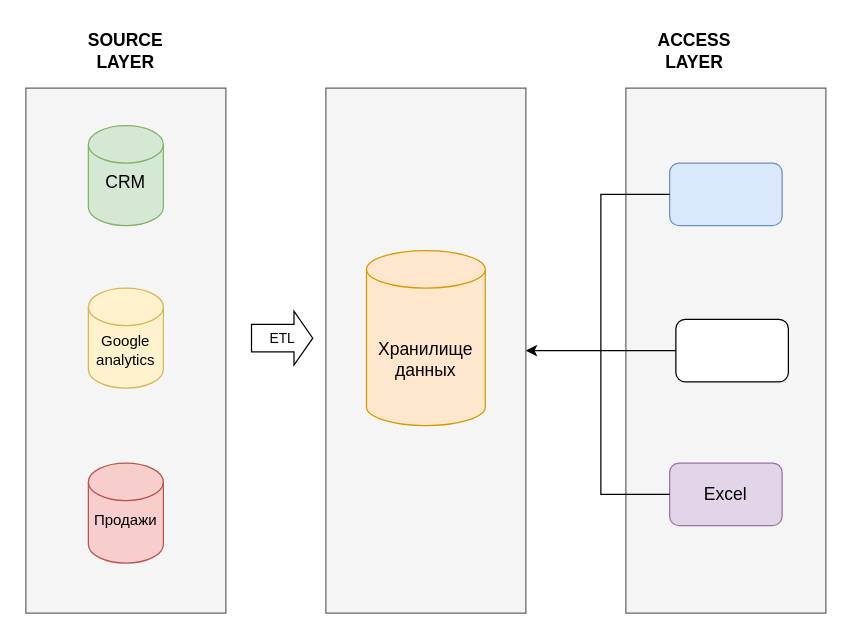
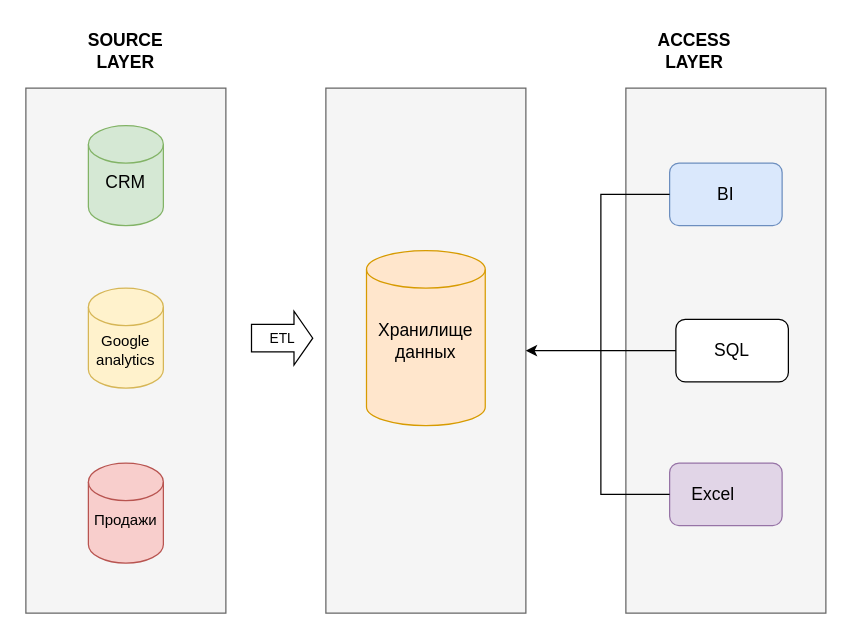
node "BI": added
node "SQL": added
node "Хранилище данных": moved (426, 359) -> (426, 341)
node "Excel": moved (726, 494) -> (713, 494)
